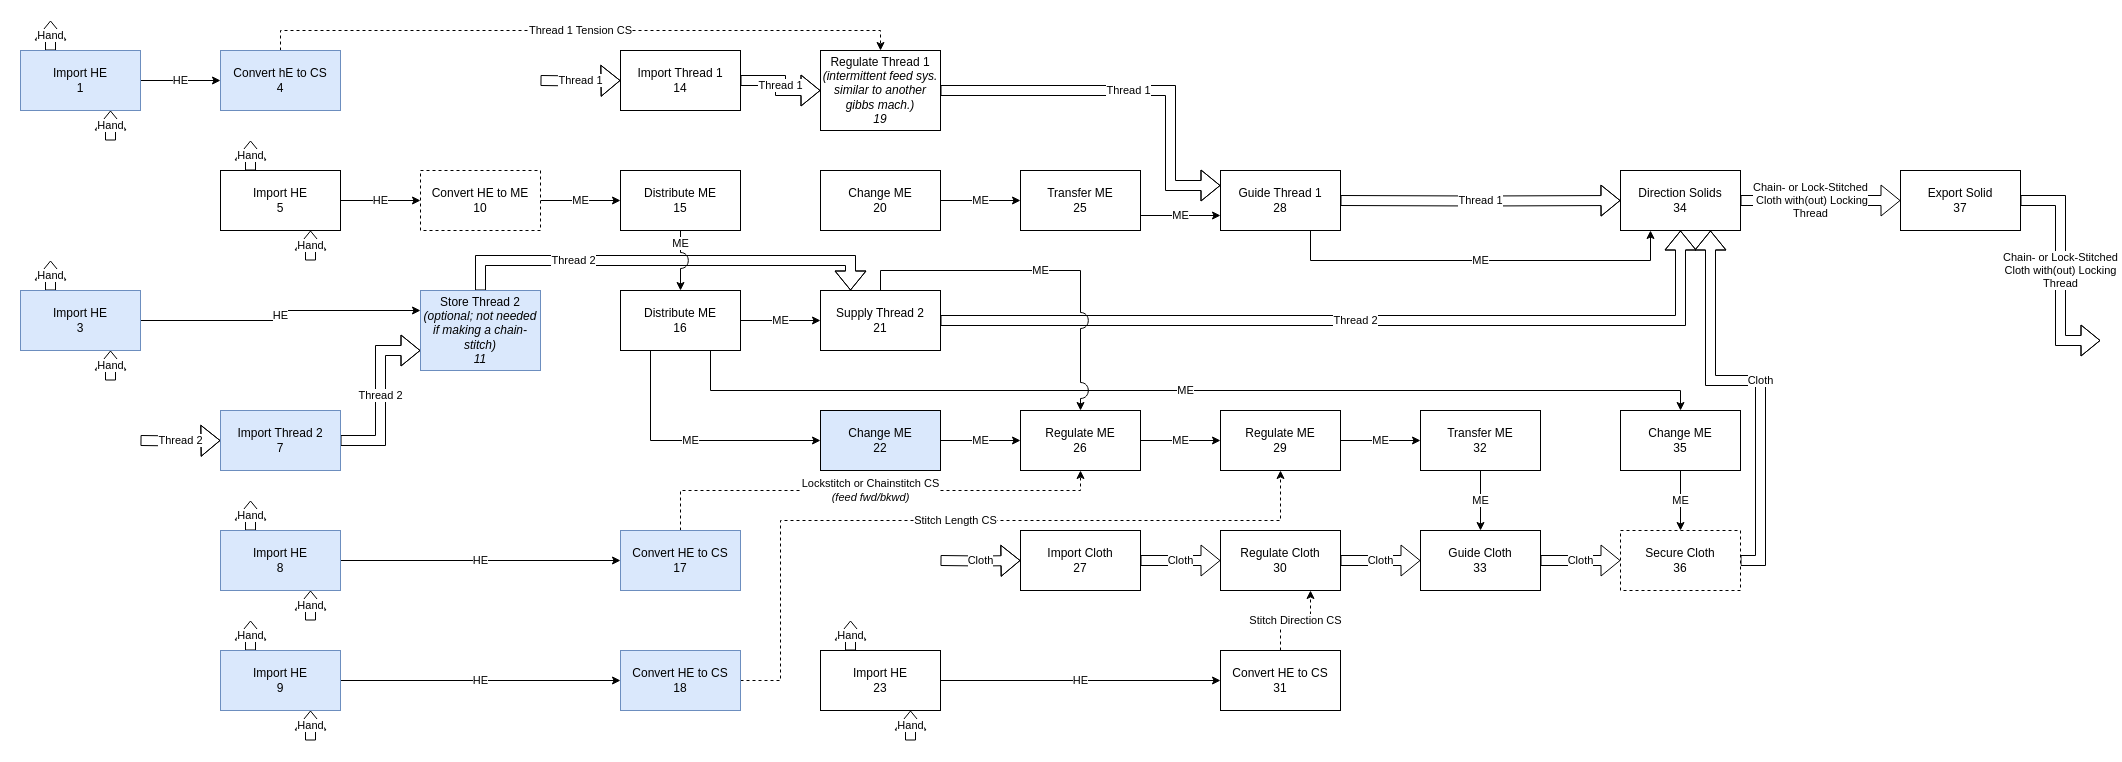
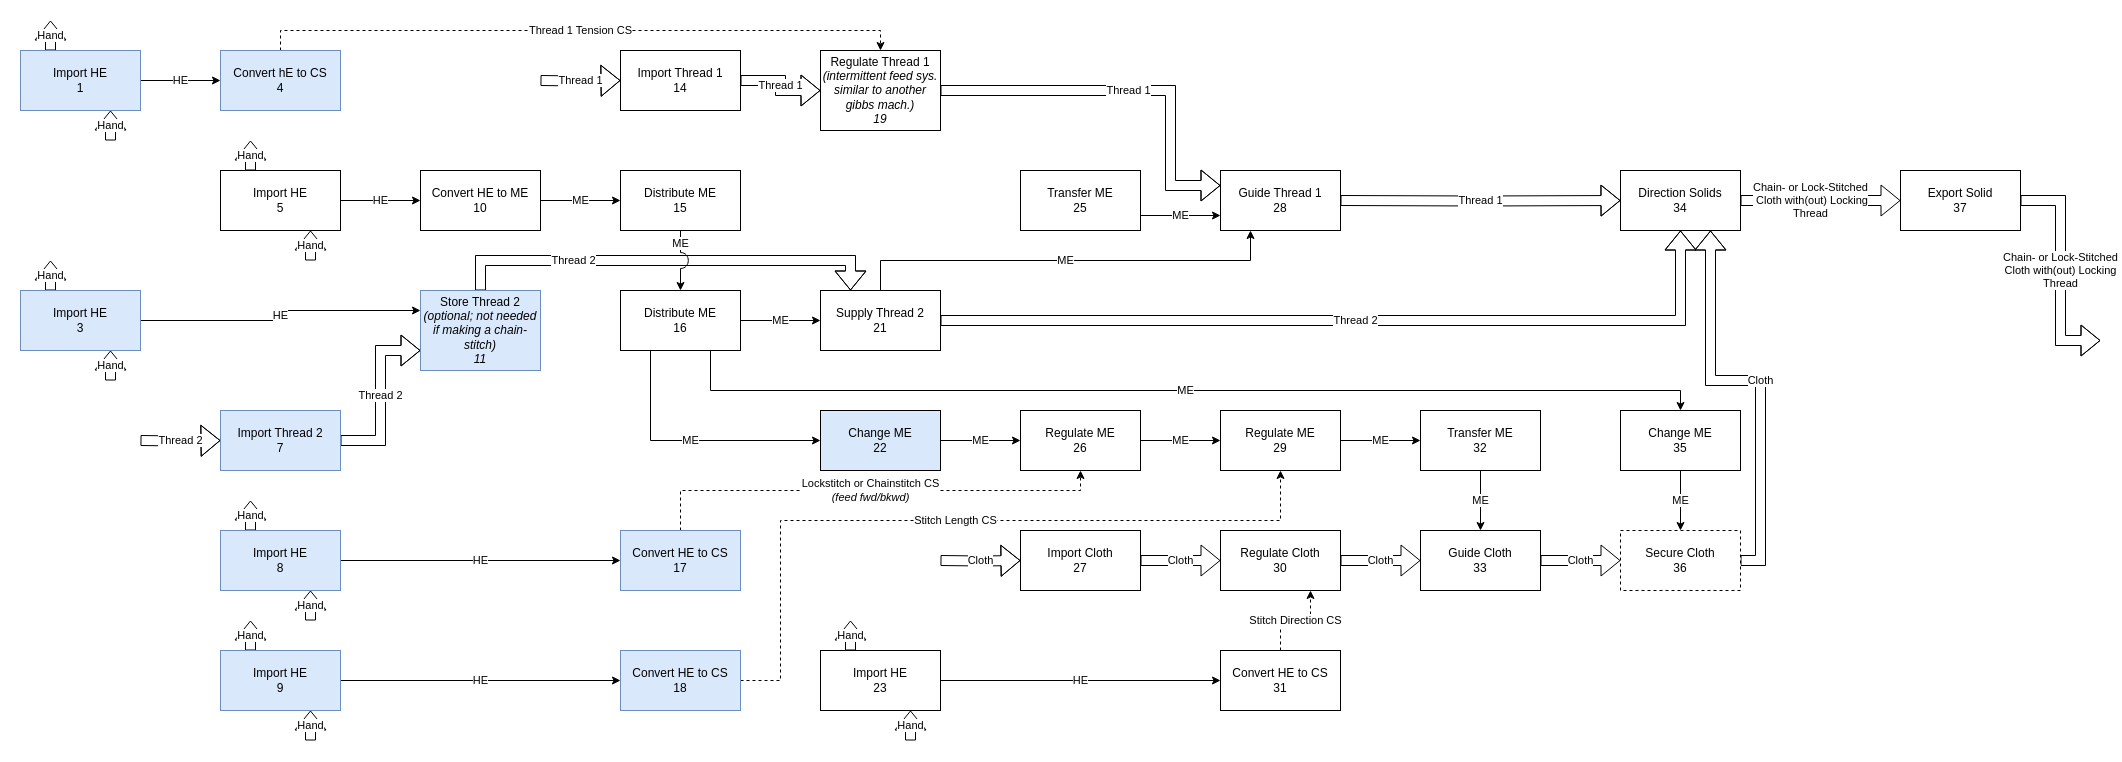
node "Convert HE to ME 10": style dashed -> solid
node "Change ME 20": removed
edge "Change ME 20" -> "Transfer ME 25": removed, label "ME"
edge "Guide Thread 1 28" -> "Direction Solids 34": removed, label "ME"
edge "Supply Thread 2 21" -> "Regulate ME 26": now "Supply Thread 2 21" -> "Guide Thread 1 28"
